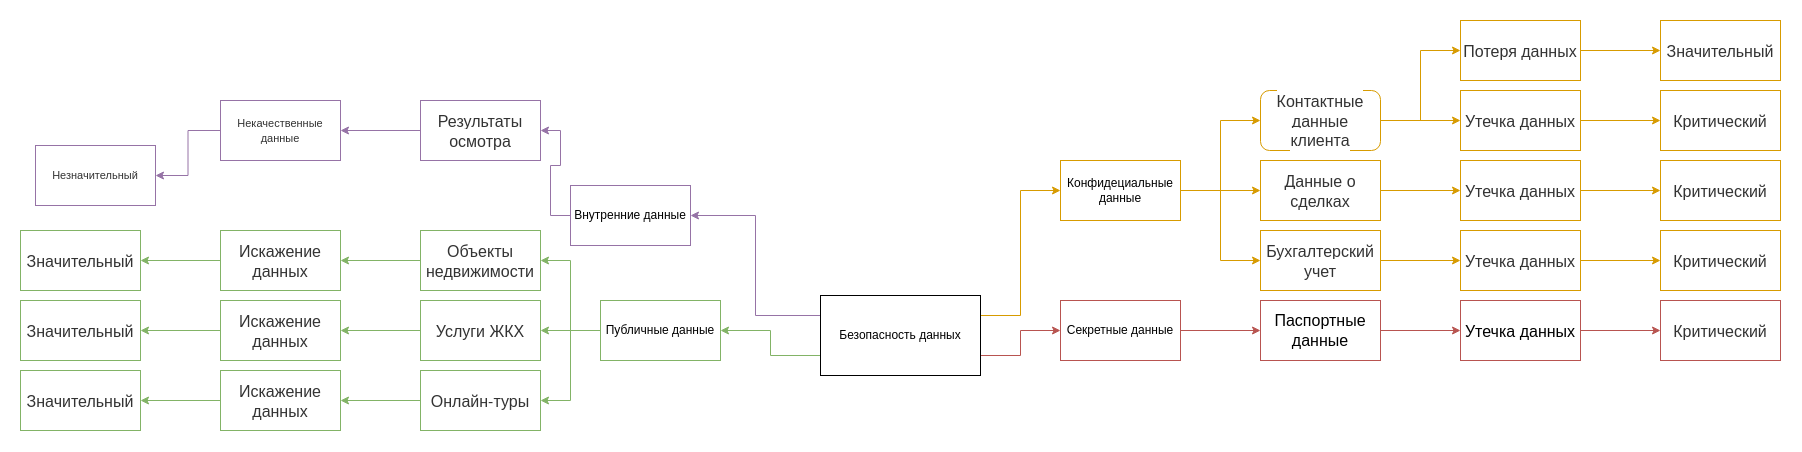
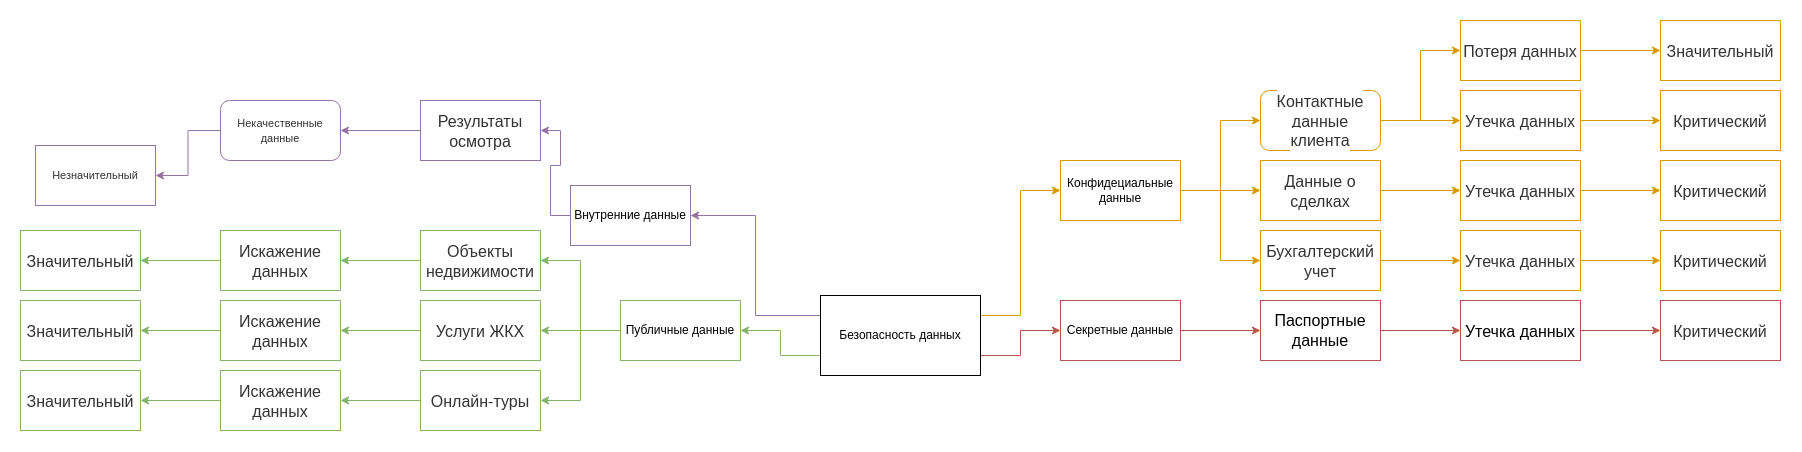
node "Некачественные данные": shape rectangle -> rounded rectangle
node "Публичные данные": moved (661, 331) -> (681, 331)
